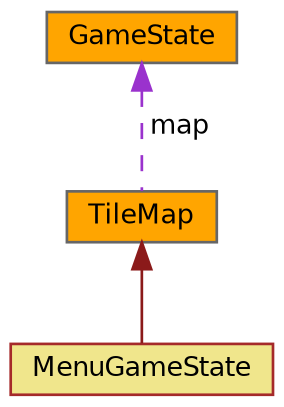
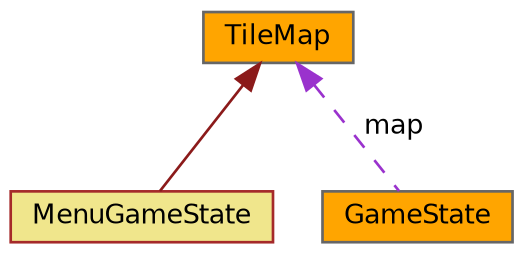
edge "TileMap" -> "GameState": reversed
